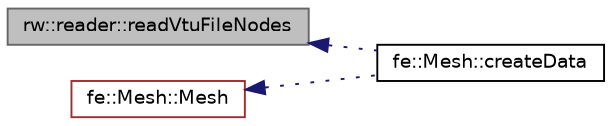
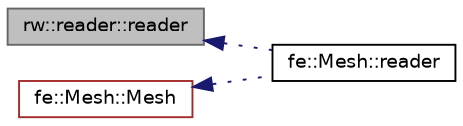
node "rw::reader::readVtuFileNodes": label "rw::reader::readVtuFileNodes" -> "rw::reader::reader"
node "fe::Mesh::createData": label "fe::Mesh::createData" -> "fe::Mesh::reader"
